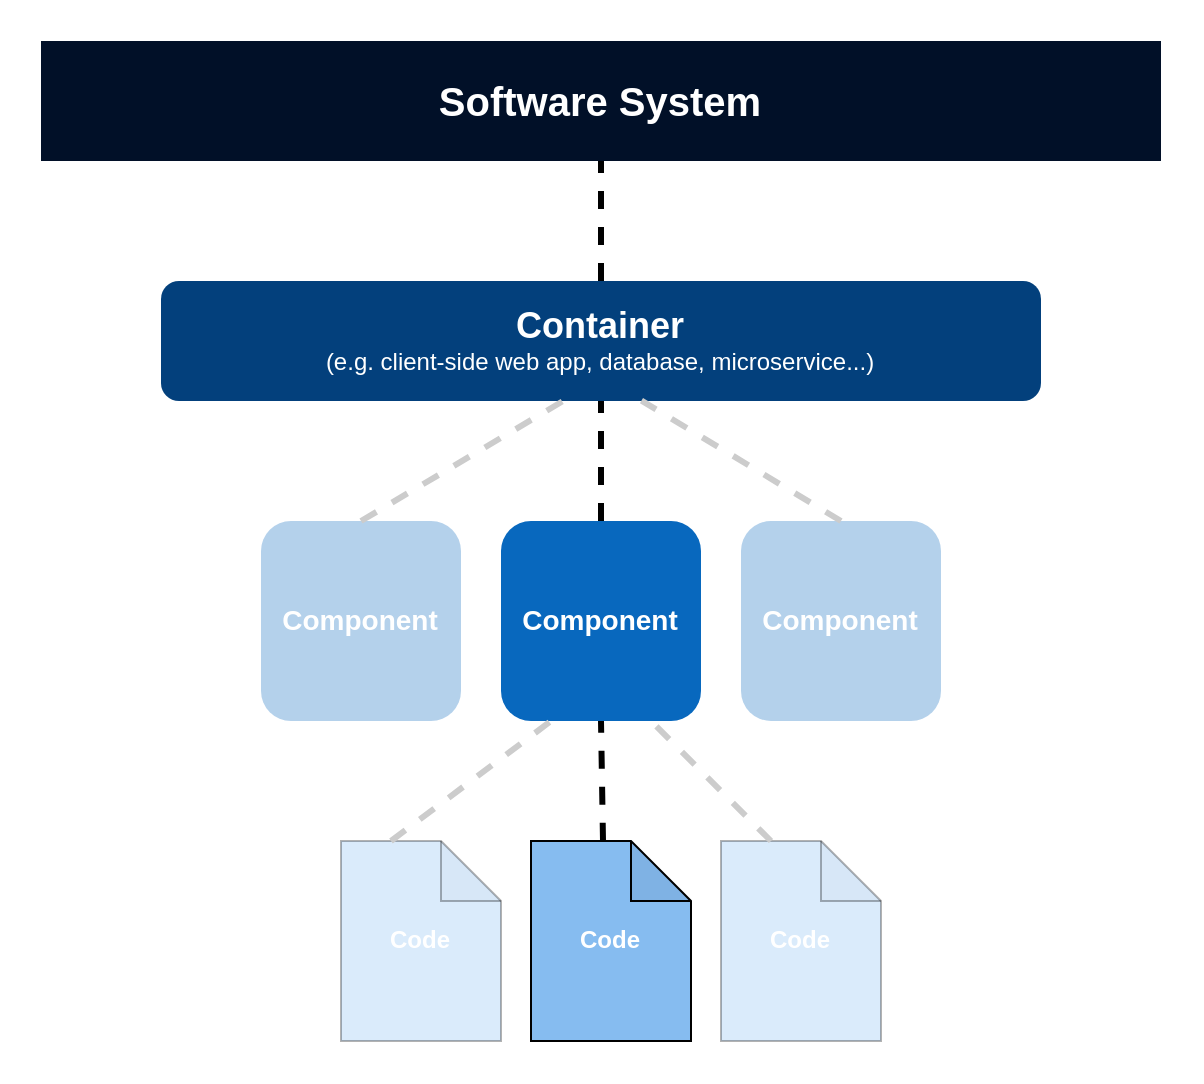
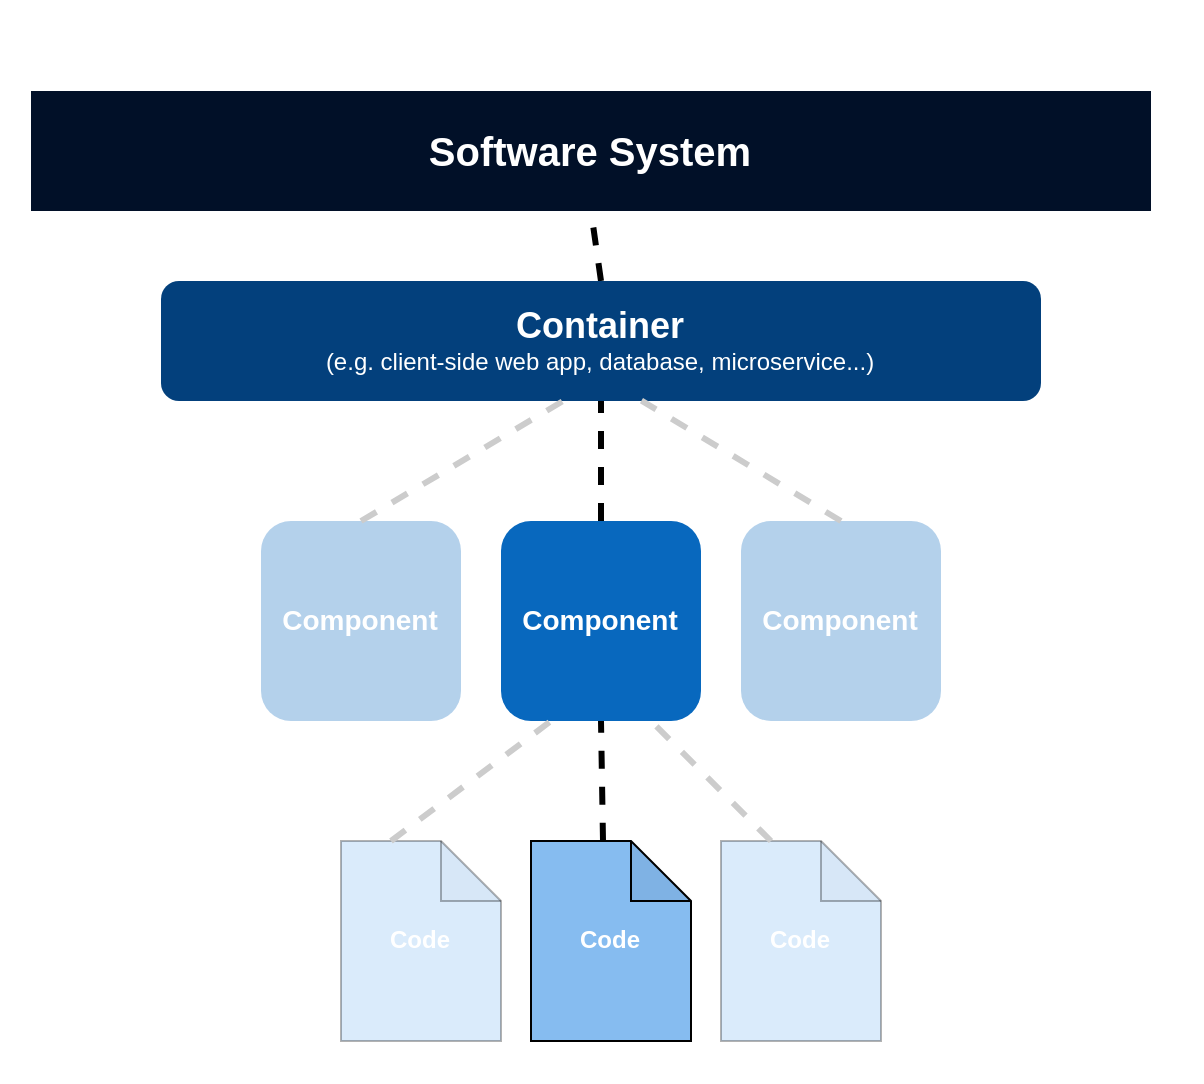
node "Software System": moved (601, 101) -> (591, 151)
